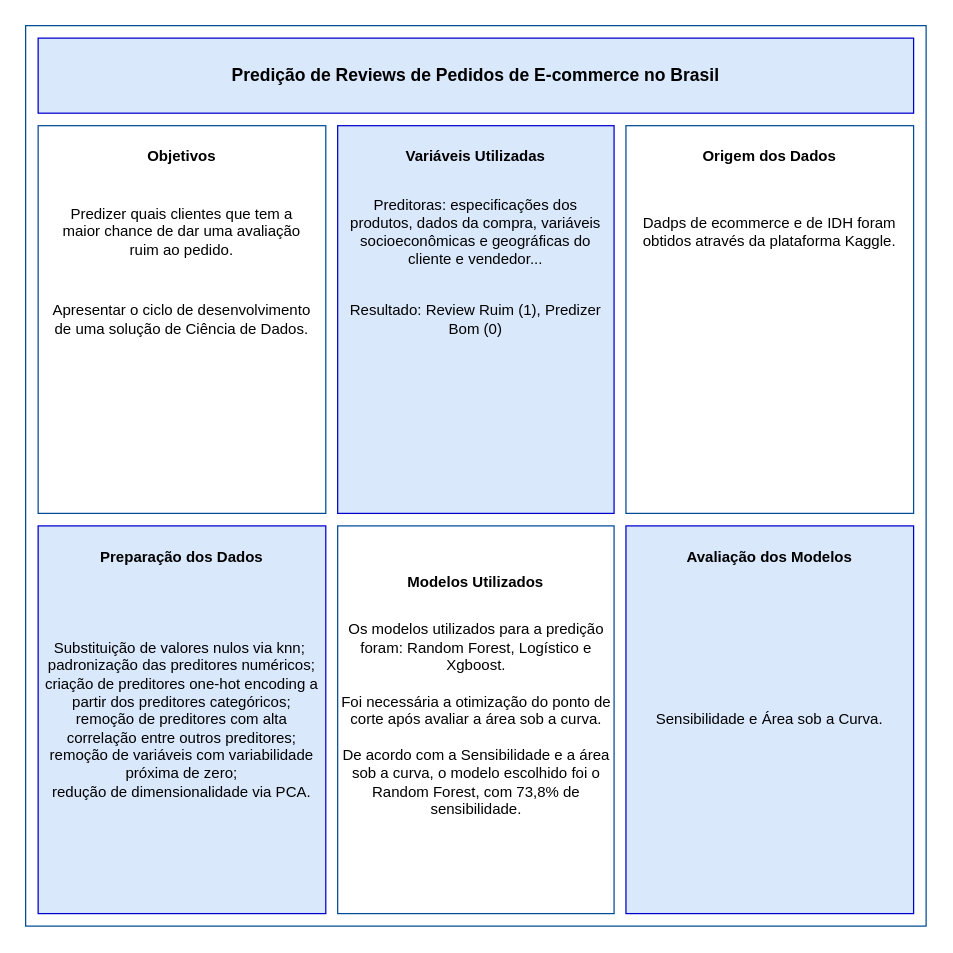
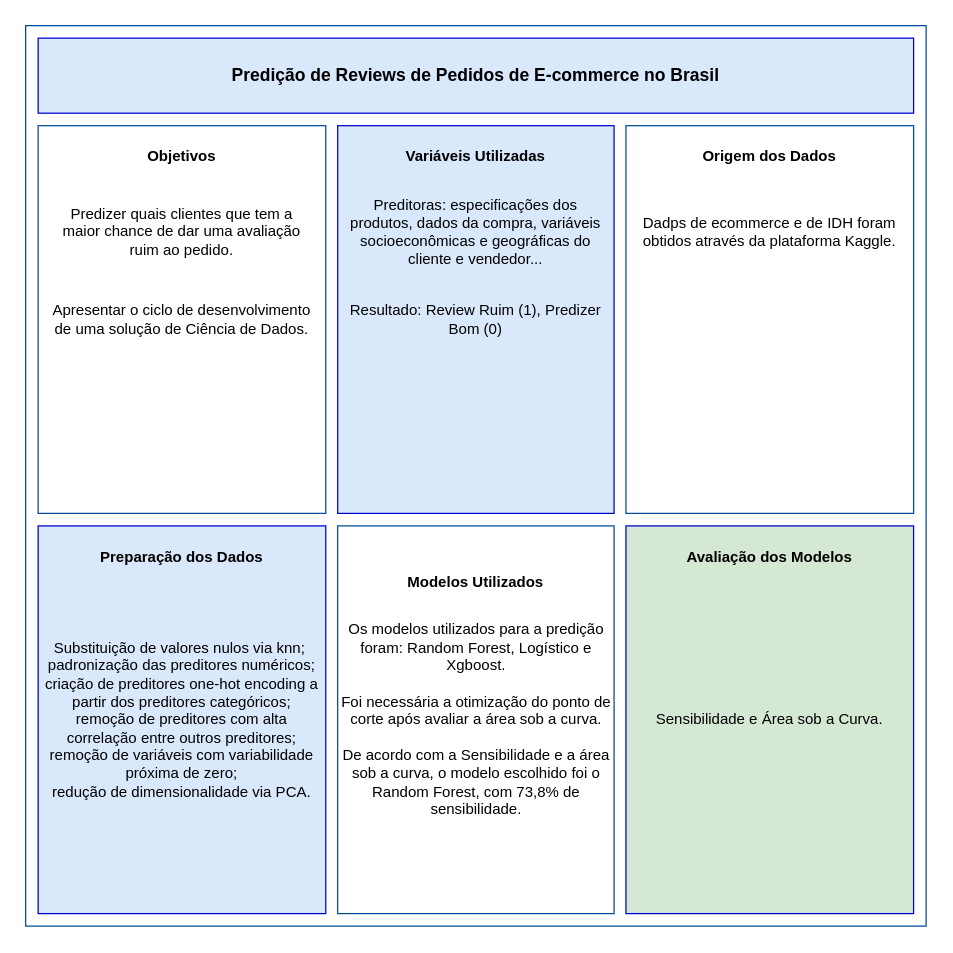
node "Sensibilidade e Área sob a Curva.": fillcolor #dae8fc -> #d5e8d4
